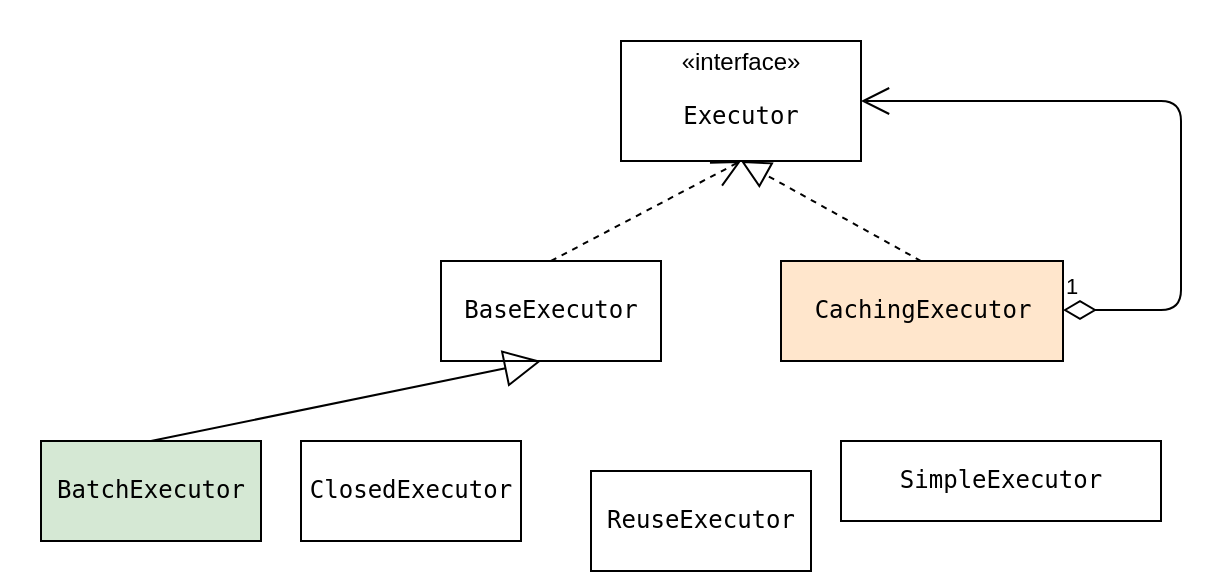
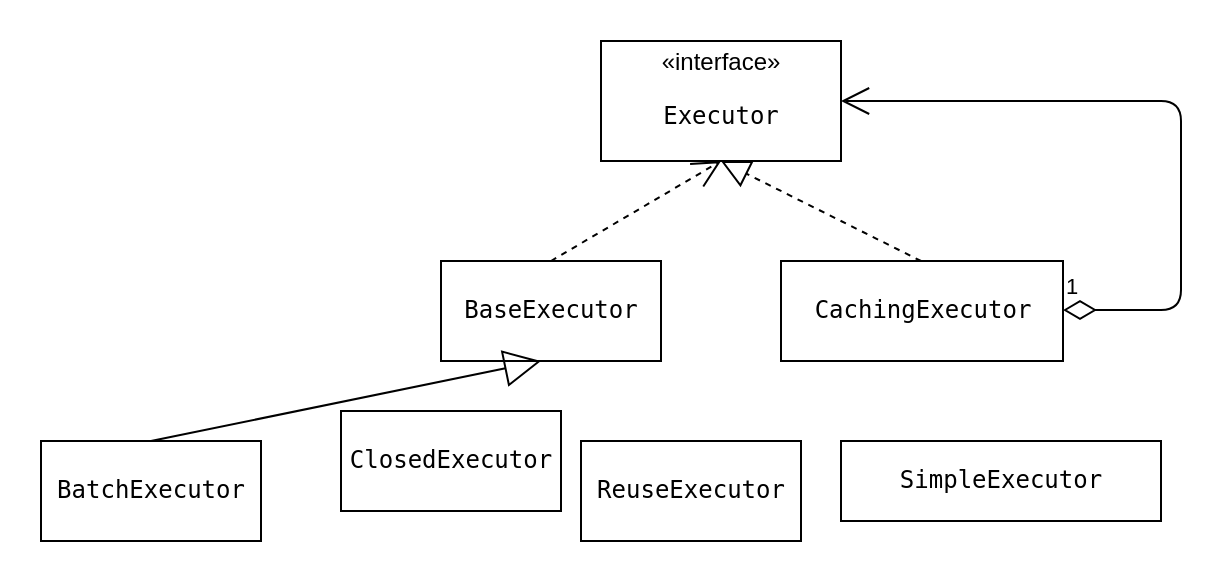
node "«interface» Executor": moved (741, 101) -> (721, 101)
node "CachingExecutor": fillcolor #ffe6cc -> #ffffff
node "BatchExecutor": fillcolor #d5e8d4 -> #ffffff
node "ClosedExecutor": moved (411, 491) -> (451, 461)
node "ReuseExecutor": moved (701, 521) -> (691, 491)
